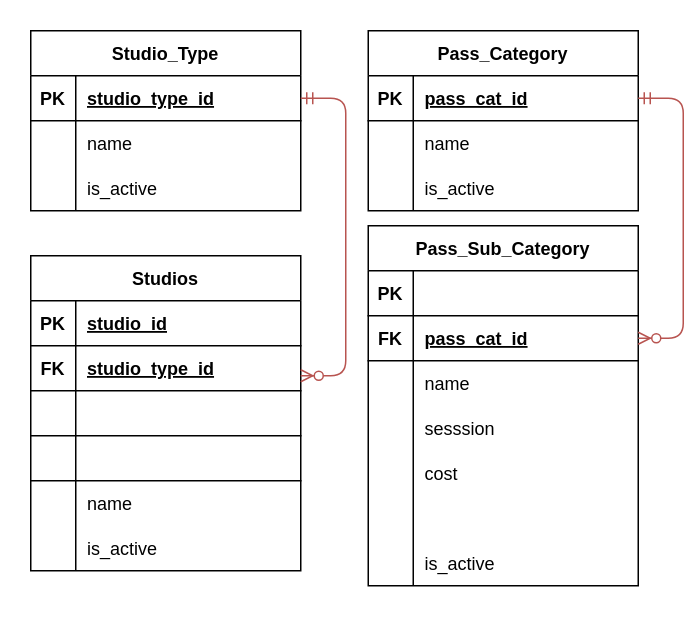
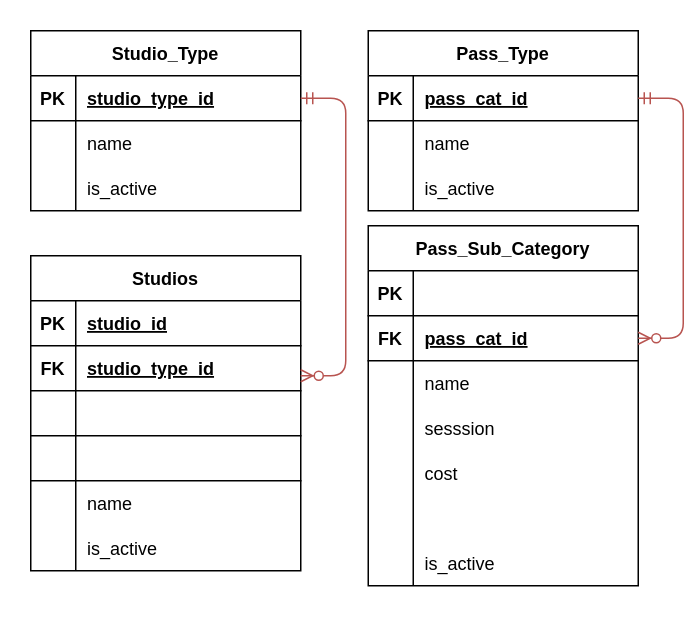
node "Pass_Category": label "Pass_Category" -> "Pass_Type"
